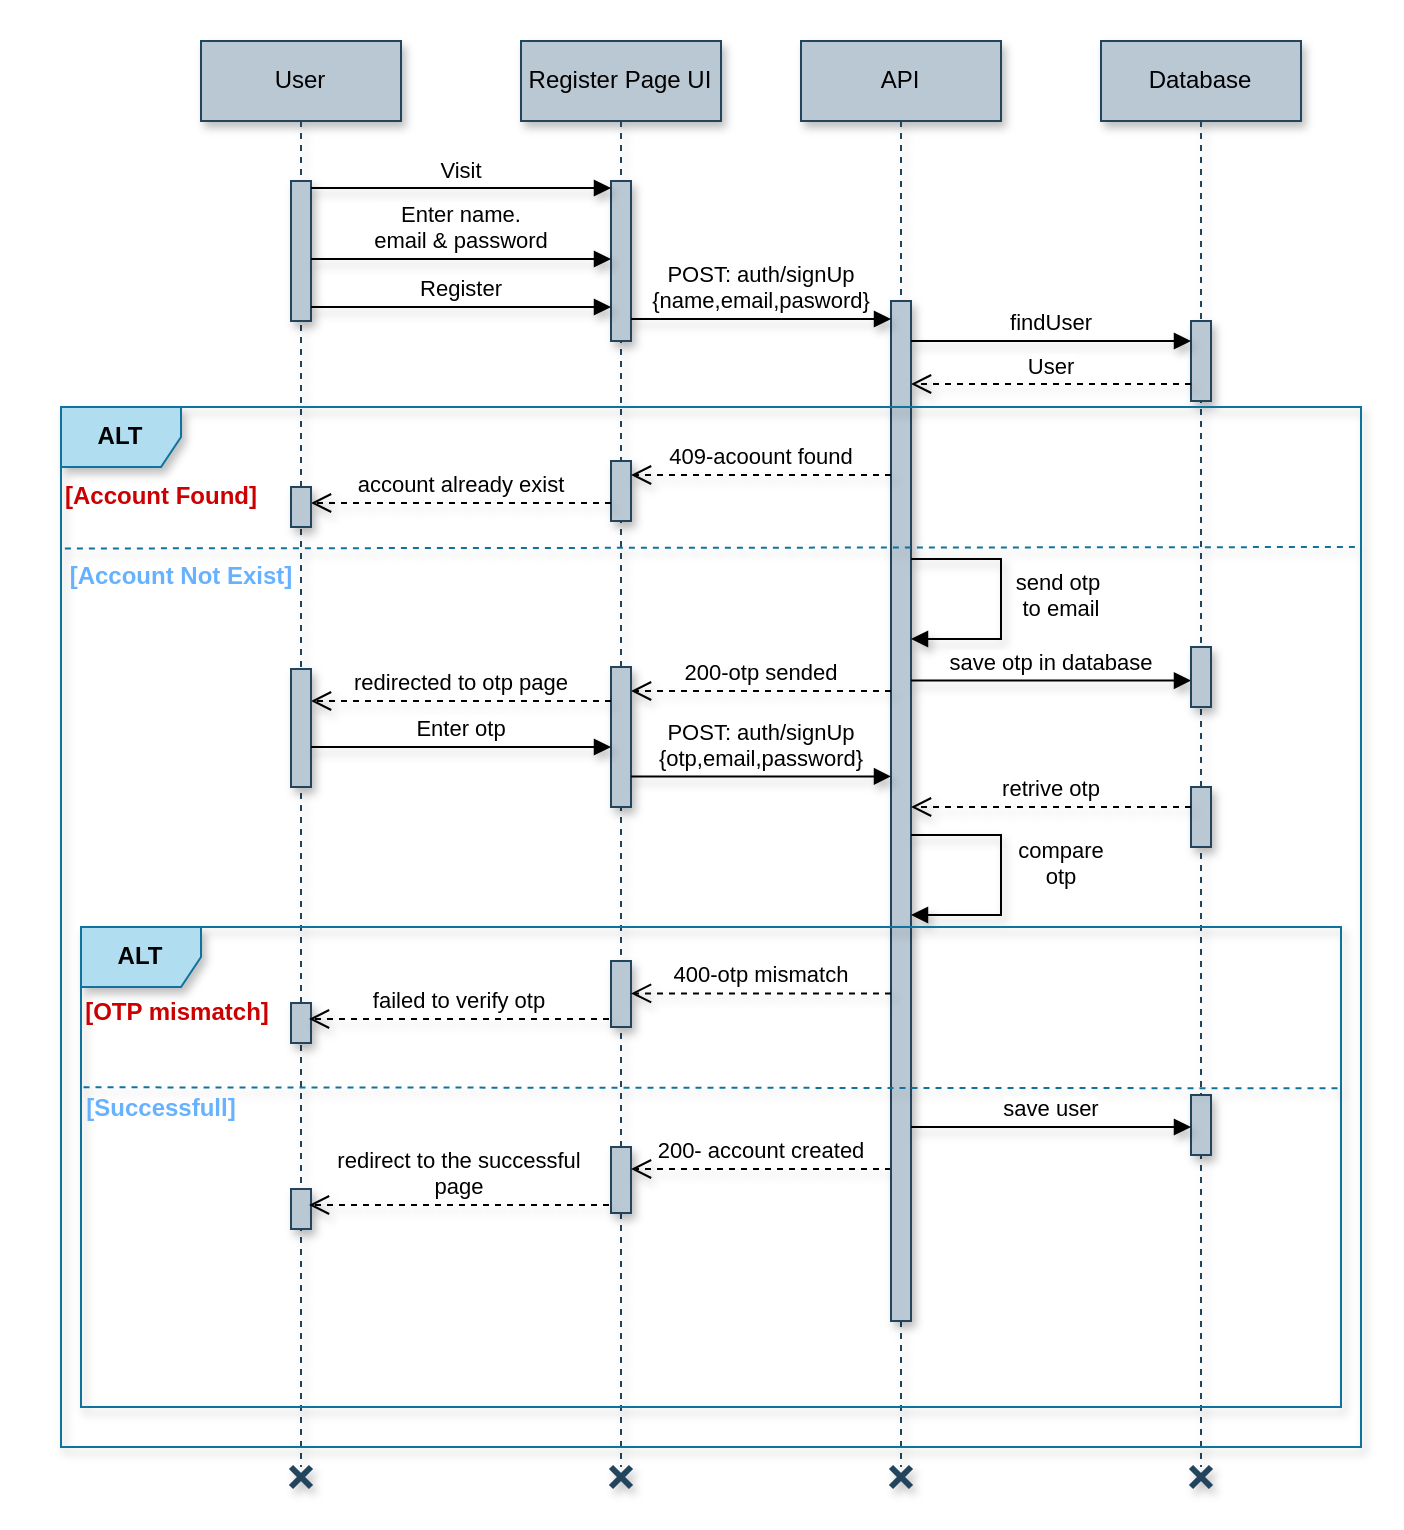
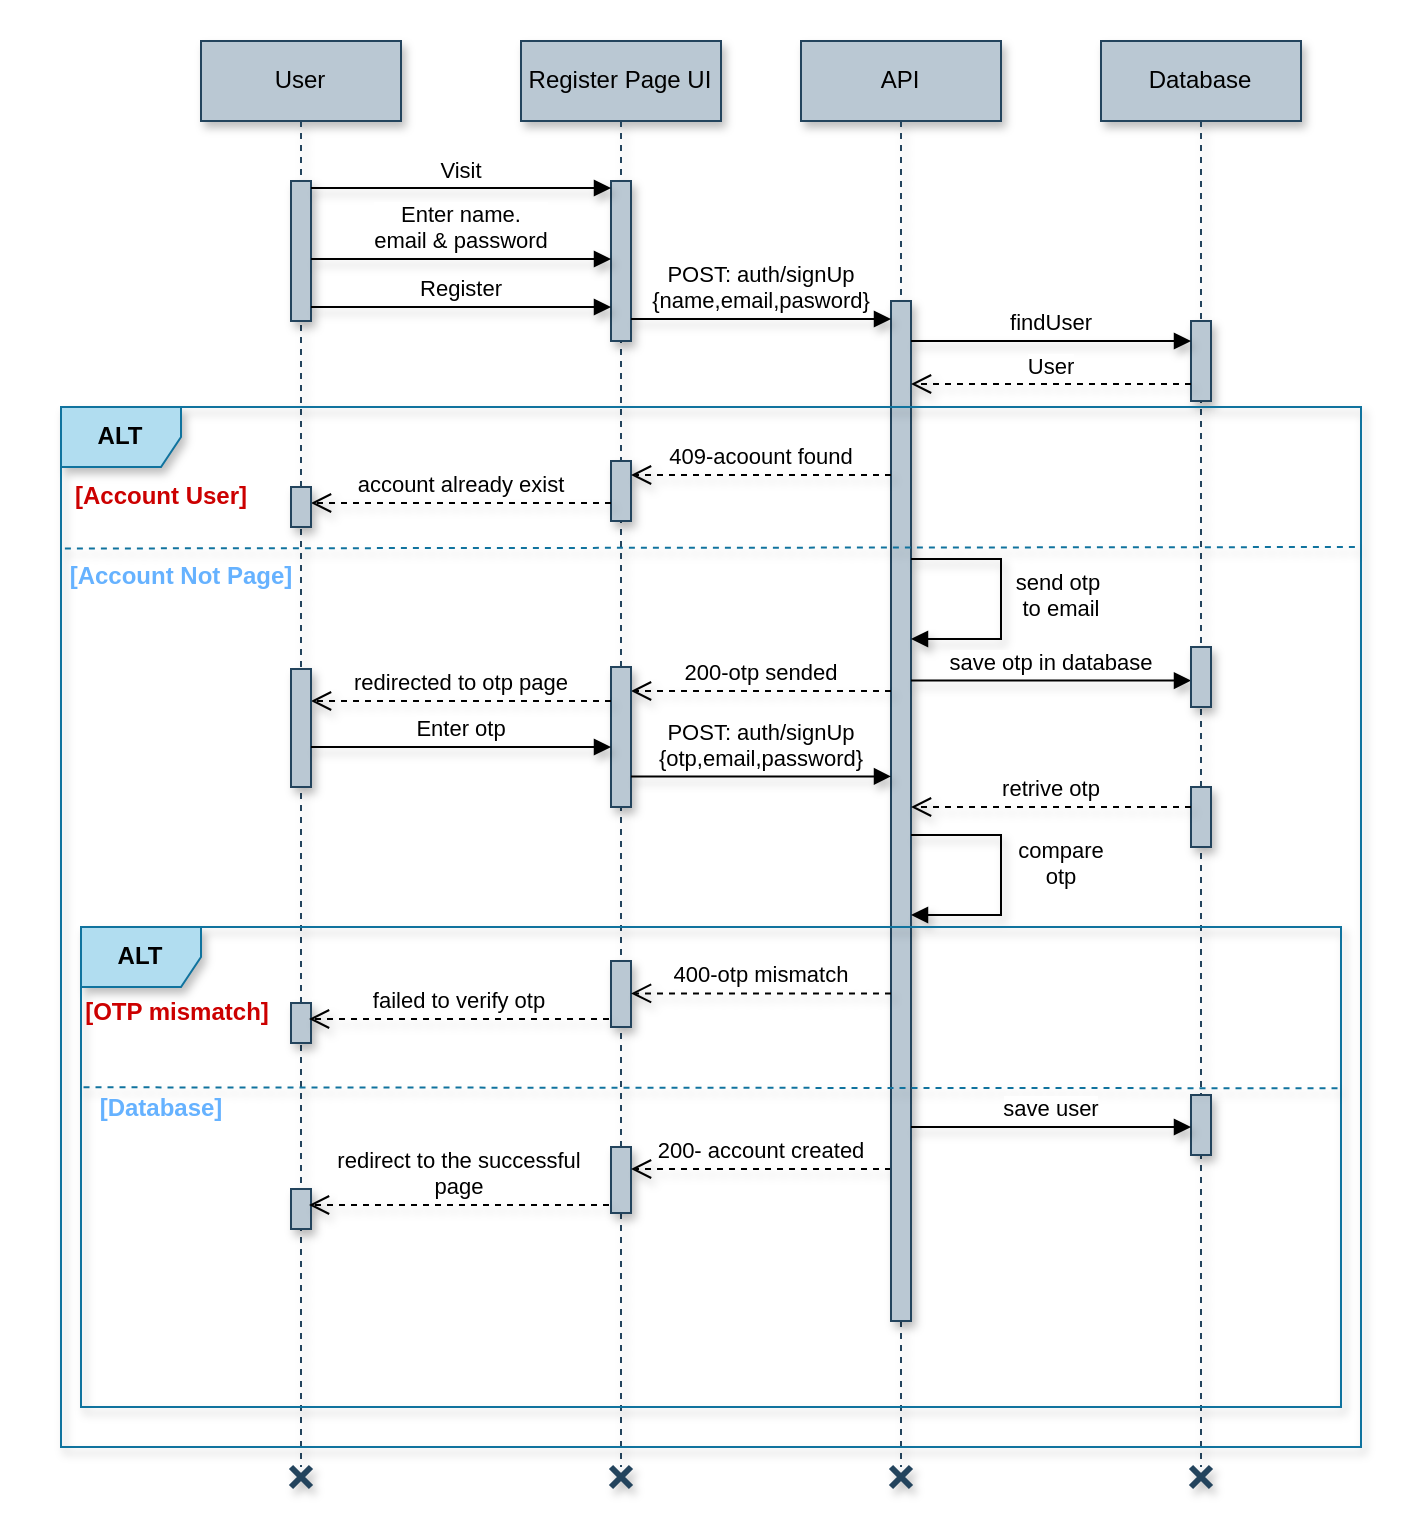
node "[Account Found]": label "[Account Found]" -> "[Account User]"
node "[Account Not Exist]": label "[Account Not Exist]" -> "[Account Not Page]"
node "[Successfull]": label "[Successfull]" -> "[Database]"
